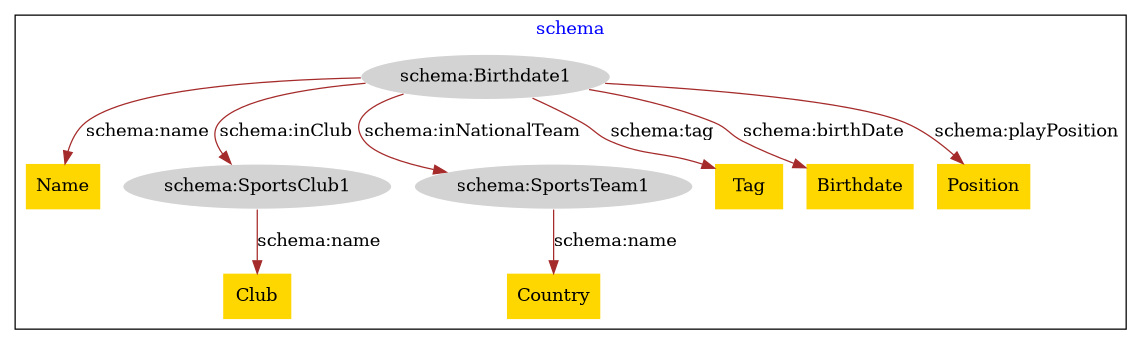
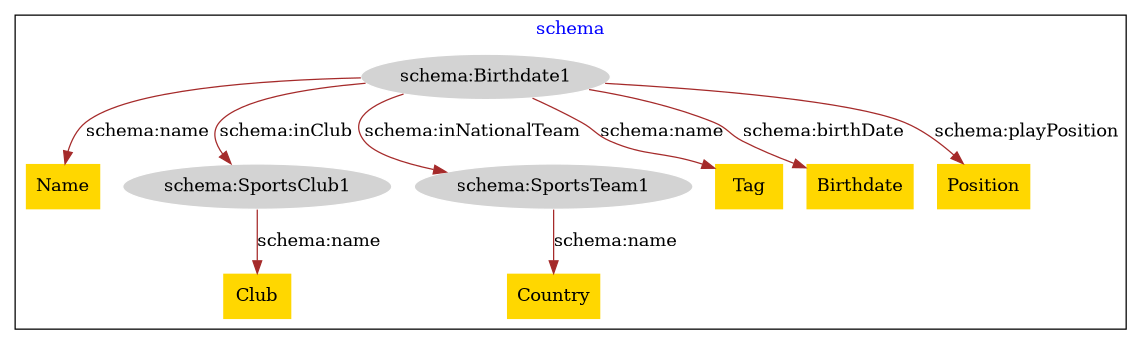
edge "schema:Birthdate1" -> "Tag": label "schema:tag" -> "schema:name"
